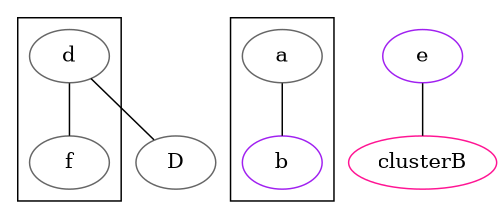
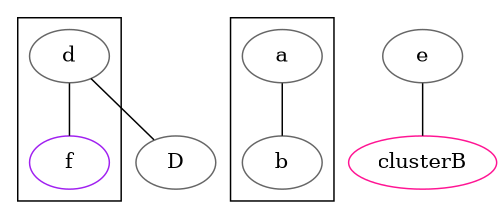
node "e": color purple -> gray40
node "f": color gray40 -> purple
node "b": color purple -> gray40
